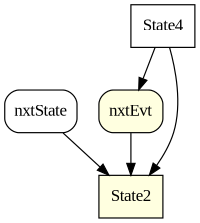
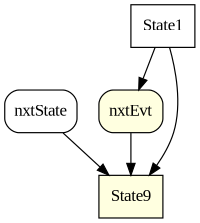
node "State4": label "State4" -> "State1"
node "State2": label "State2" -> "State9"
